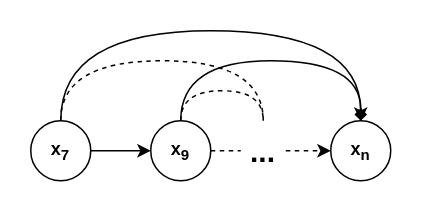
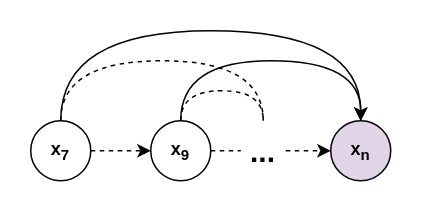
edge "x9" -> "xn": arrowhead diamond -> classic
edge "x7" -> "x9": style solid -> dashed
node "xn": fillcolor #ffffff -> #e1d5e7
